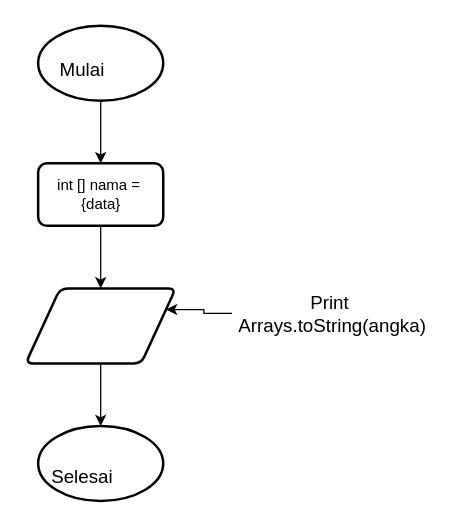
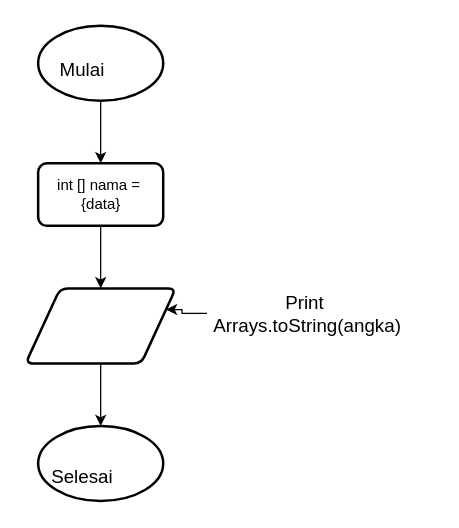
node "Print Arrays.toString(angka)": moved (332, 313) -> (307, 313)
